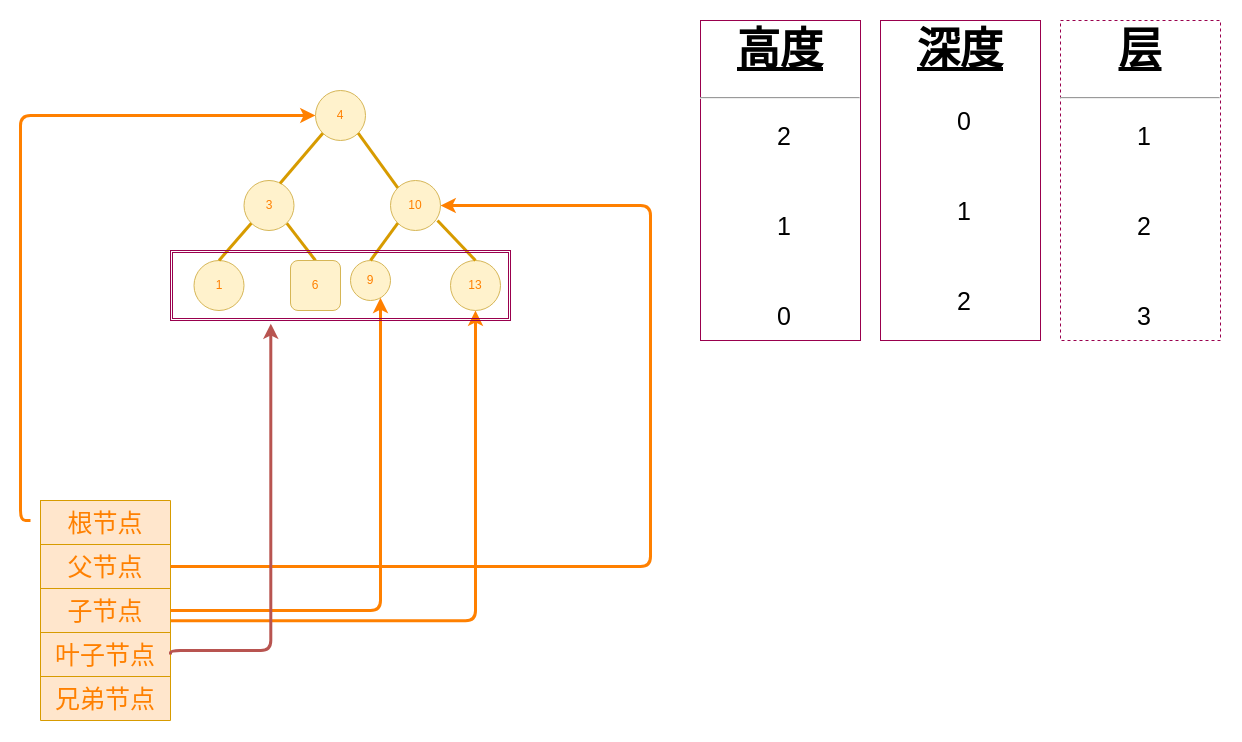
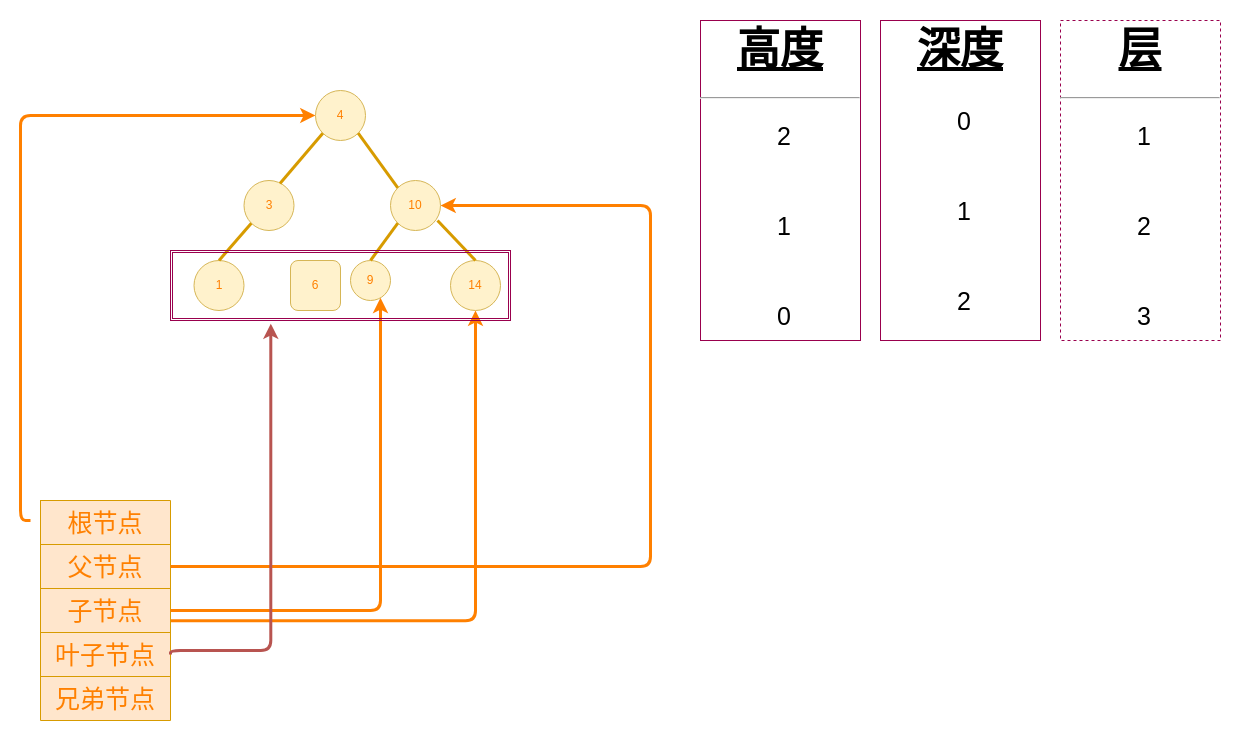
edge "3" -- "6": removed
node "13": label "13" -> "14"
